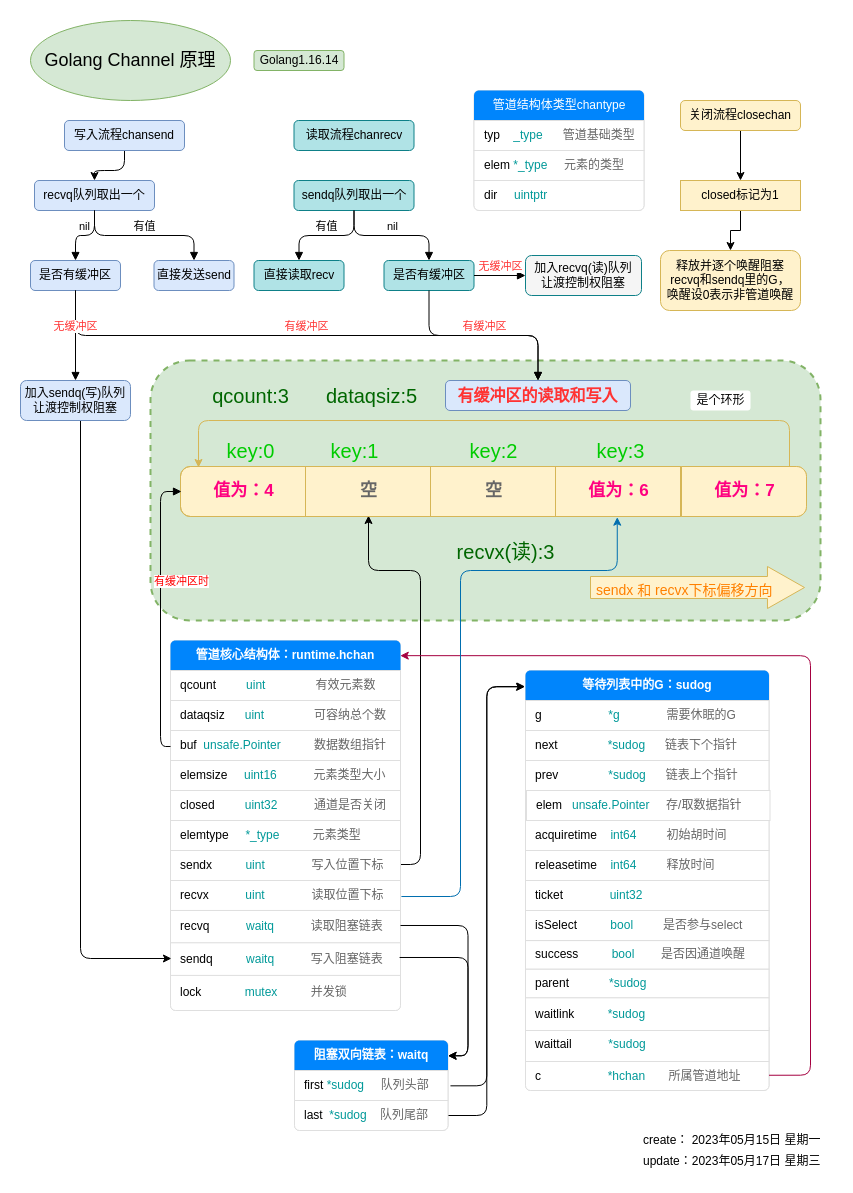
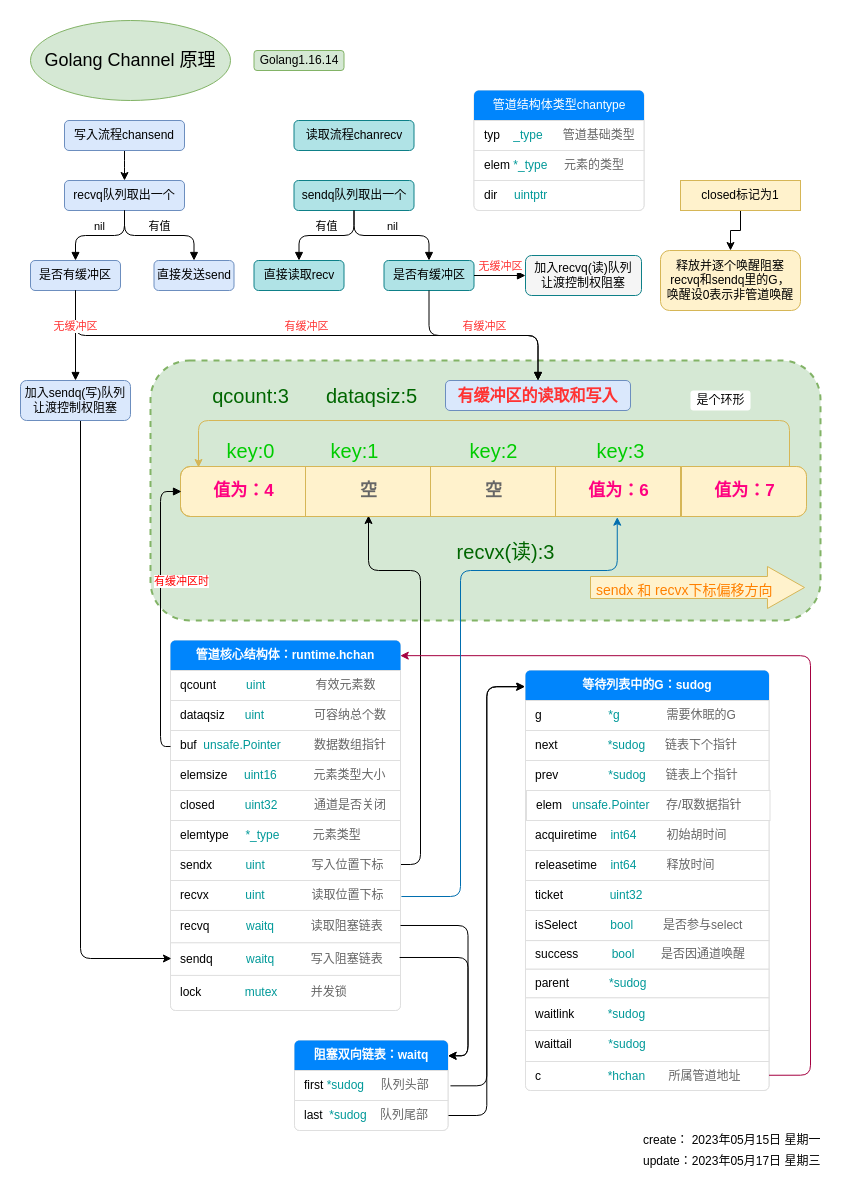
node "关闭流程closechan": removed
edge "关闭流程closechan" -> "closed标记为1": removed
node "recvq队列取出一个": moved (95, 196) -> (125, 196)
